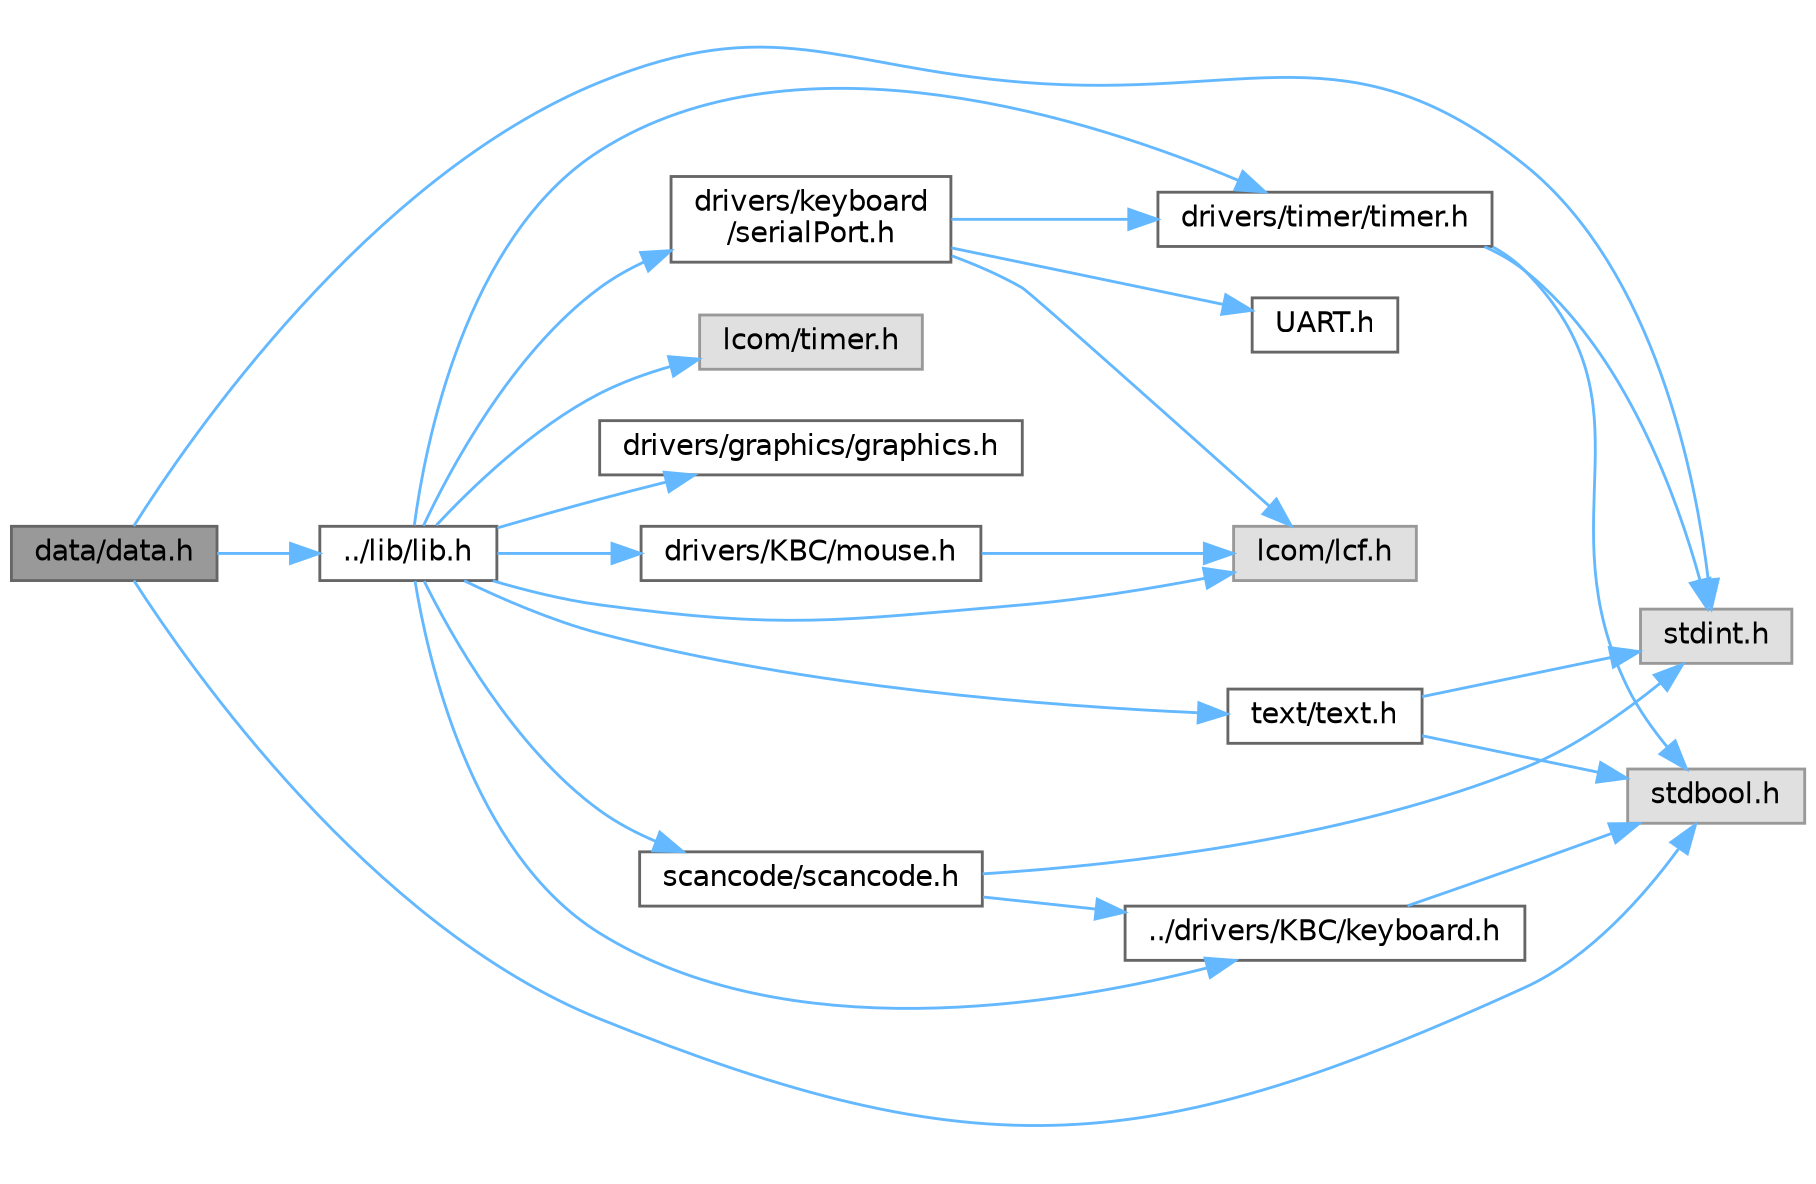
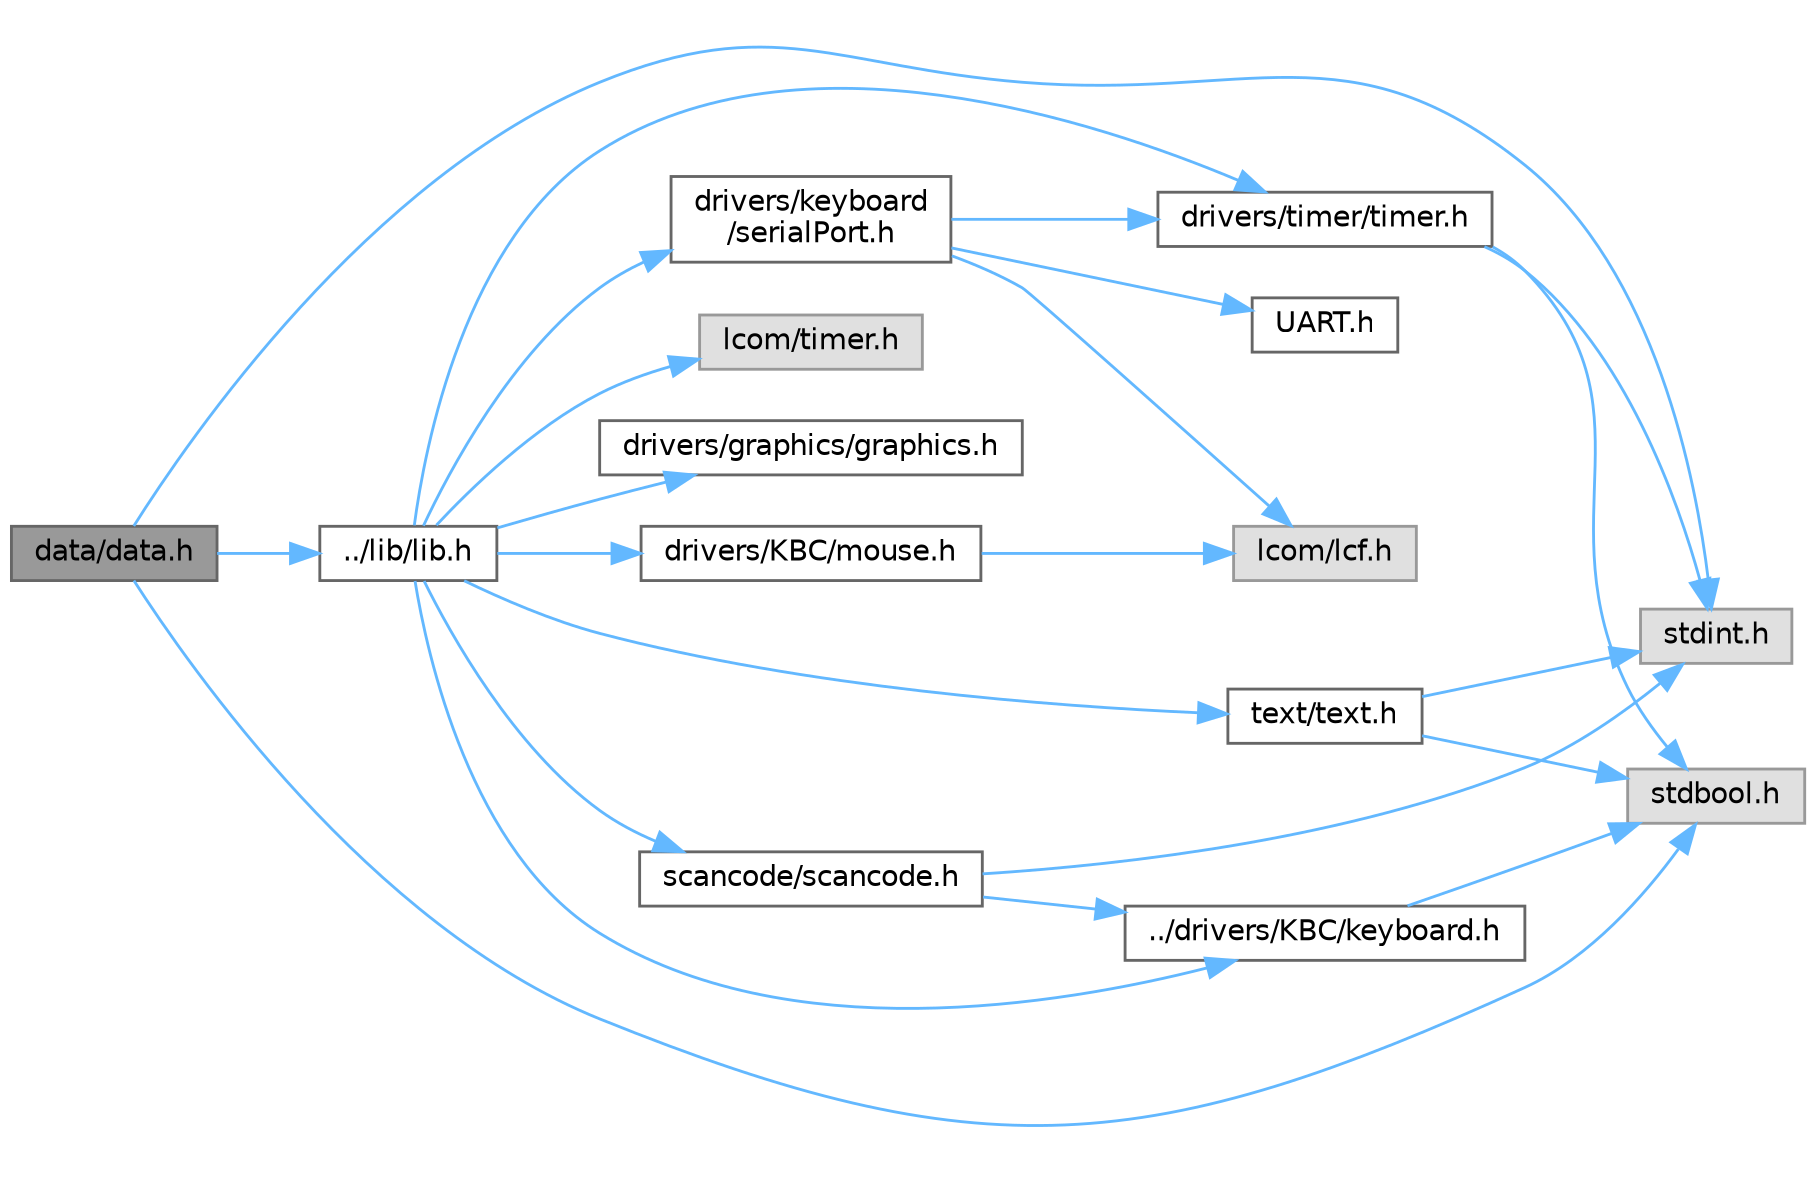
edge "../lib/lib.h" -> "lcom/lcf.h": removed
